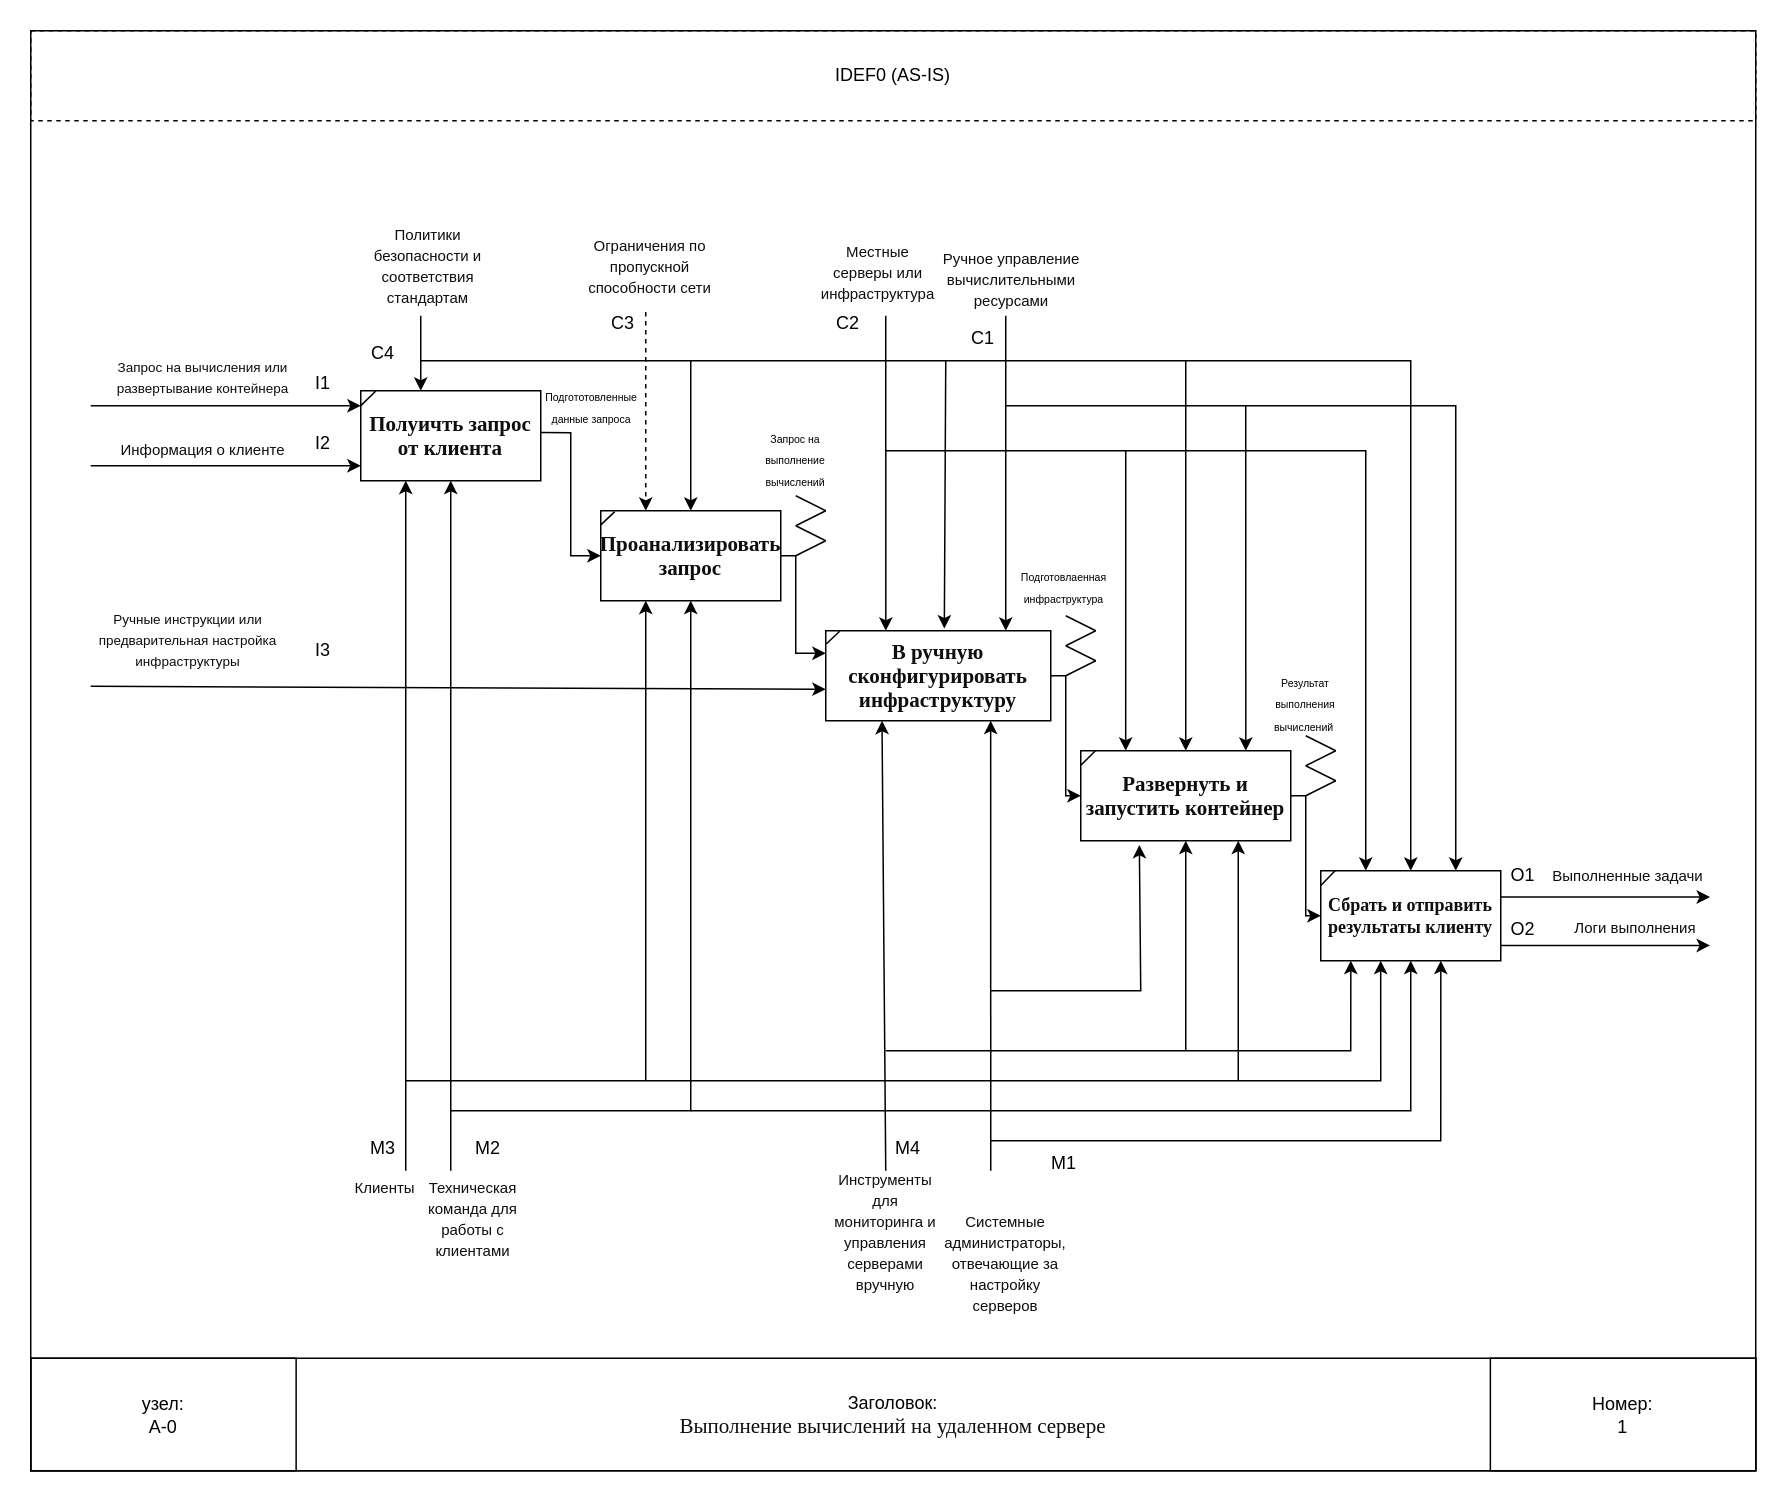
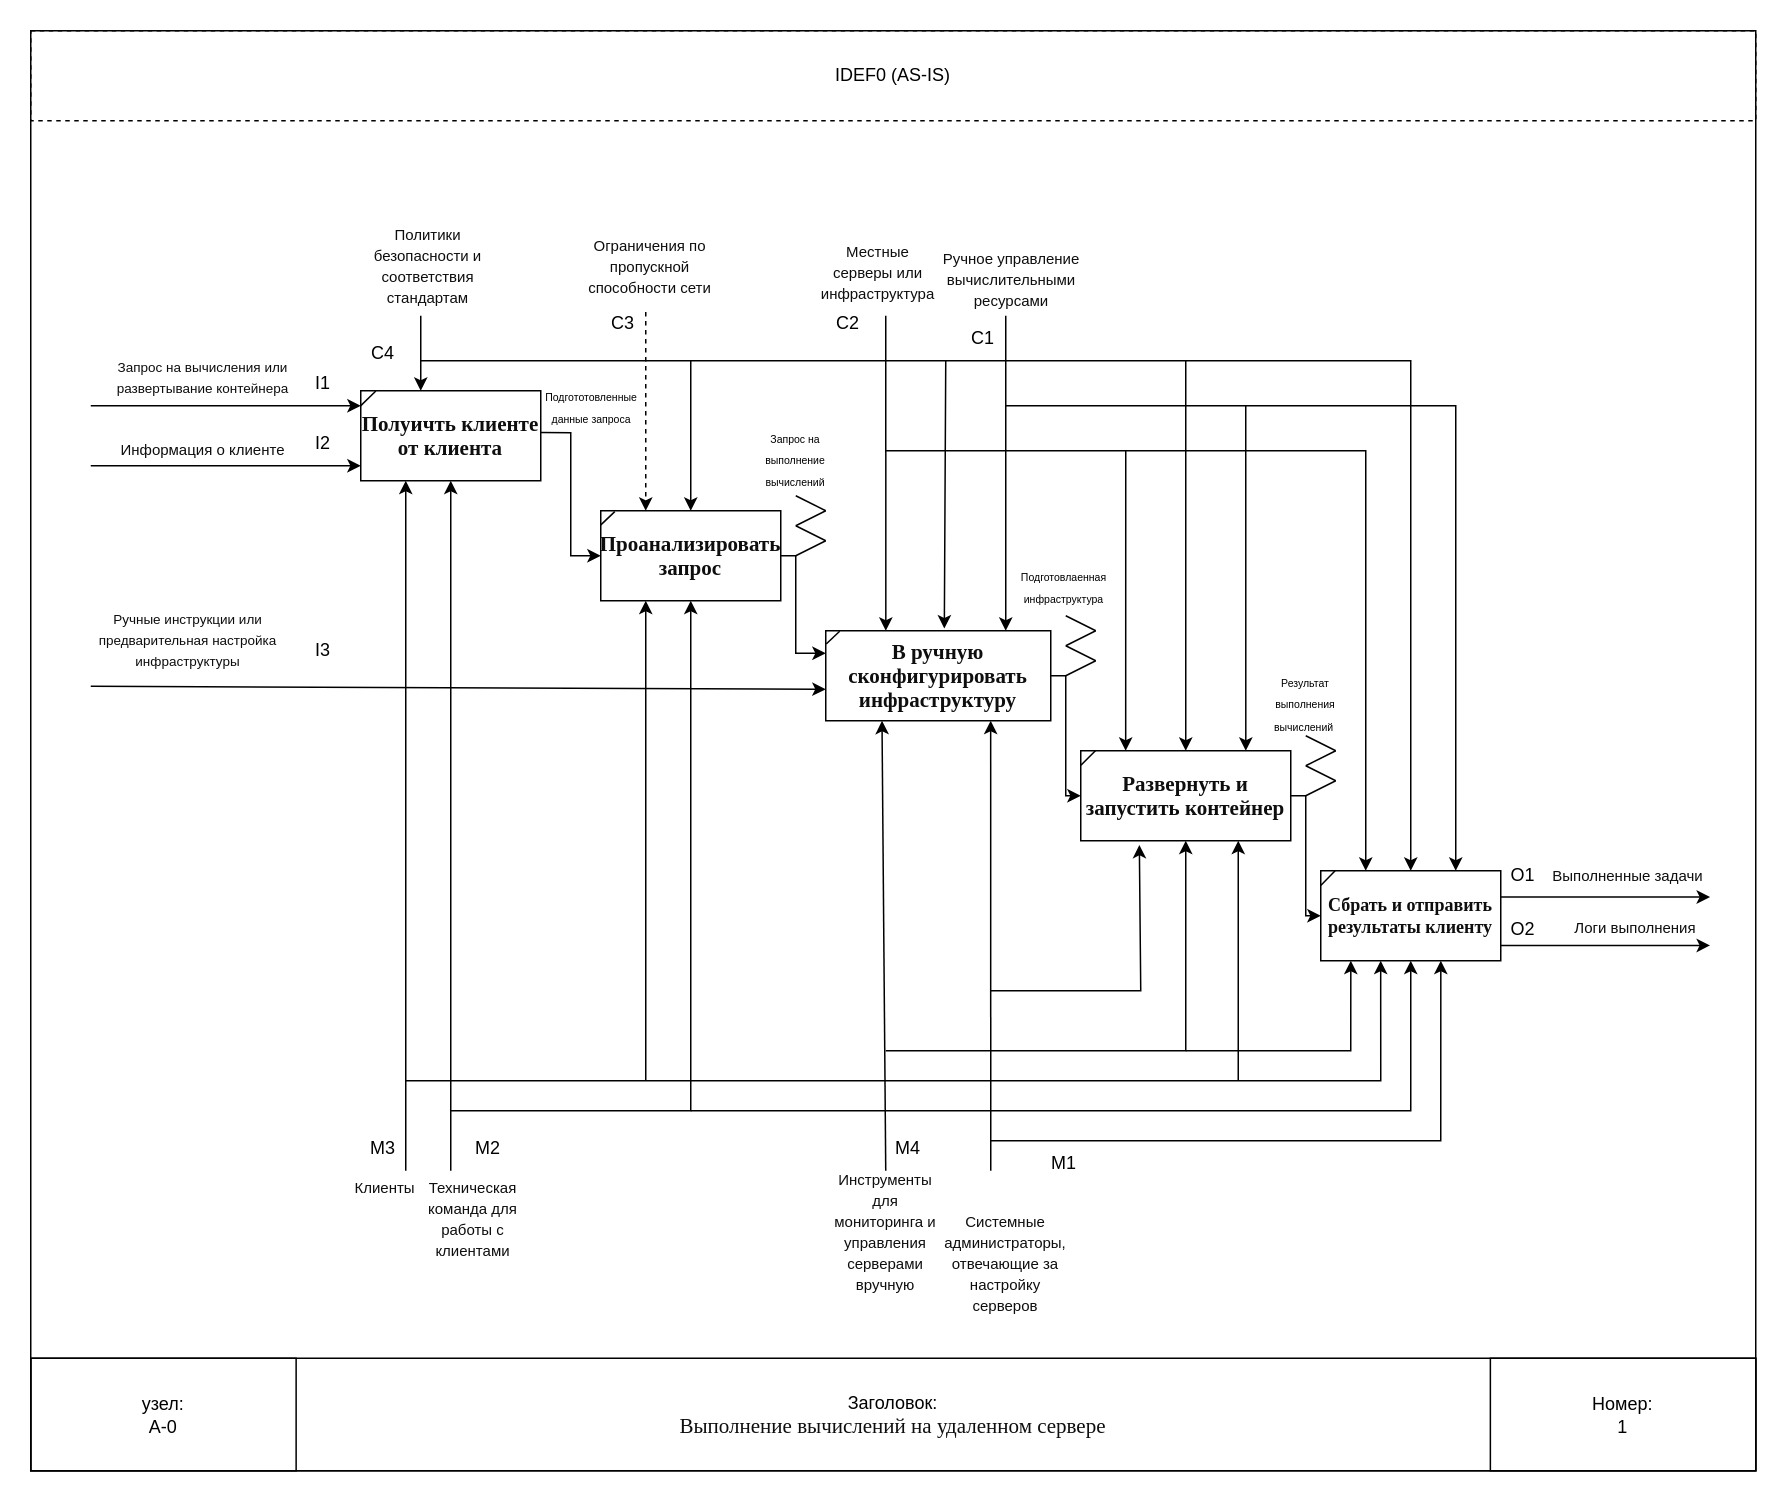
node "Полуичть запрос от клиента": label "Полуичть запрос от клиента" -> "Полуичть клиенте от клиента"
